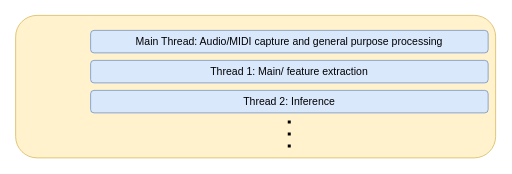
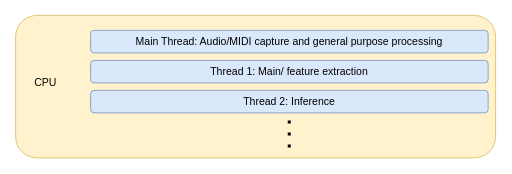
node "CPU": added
